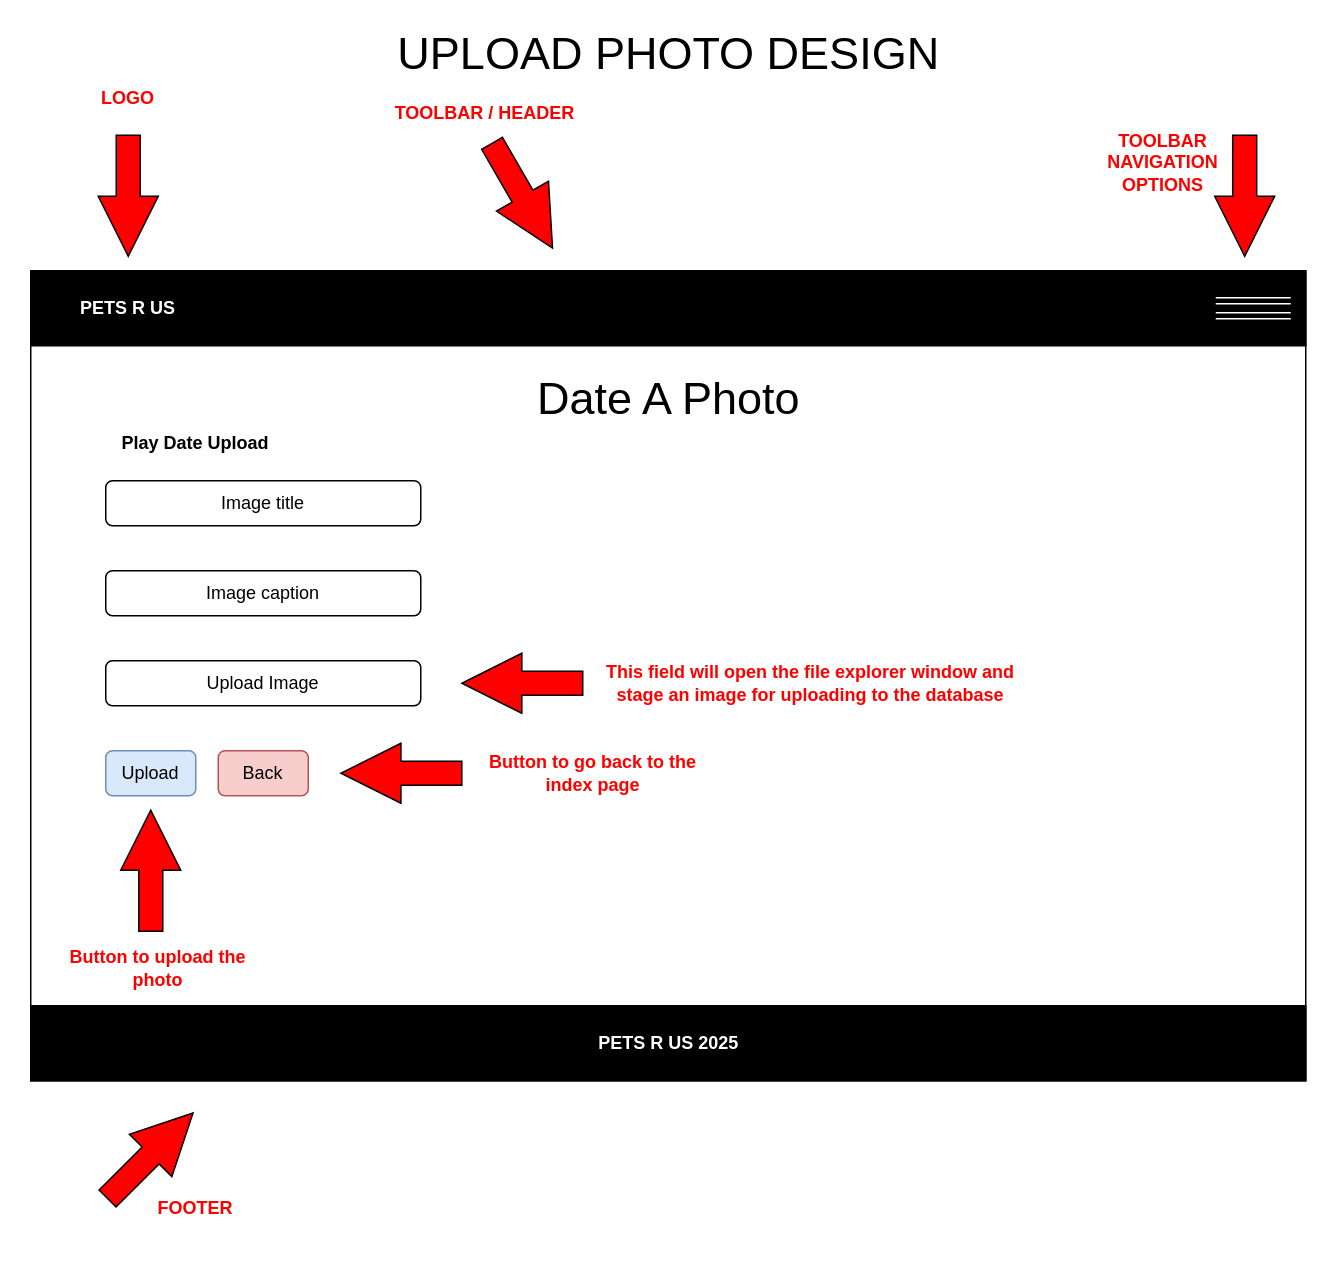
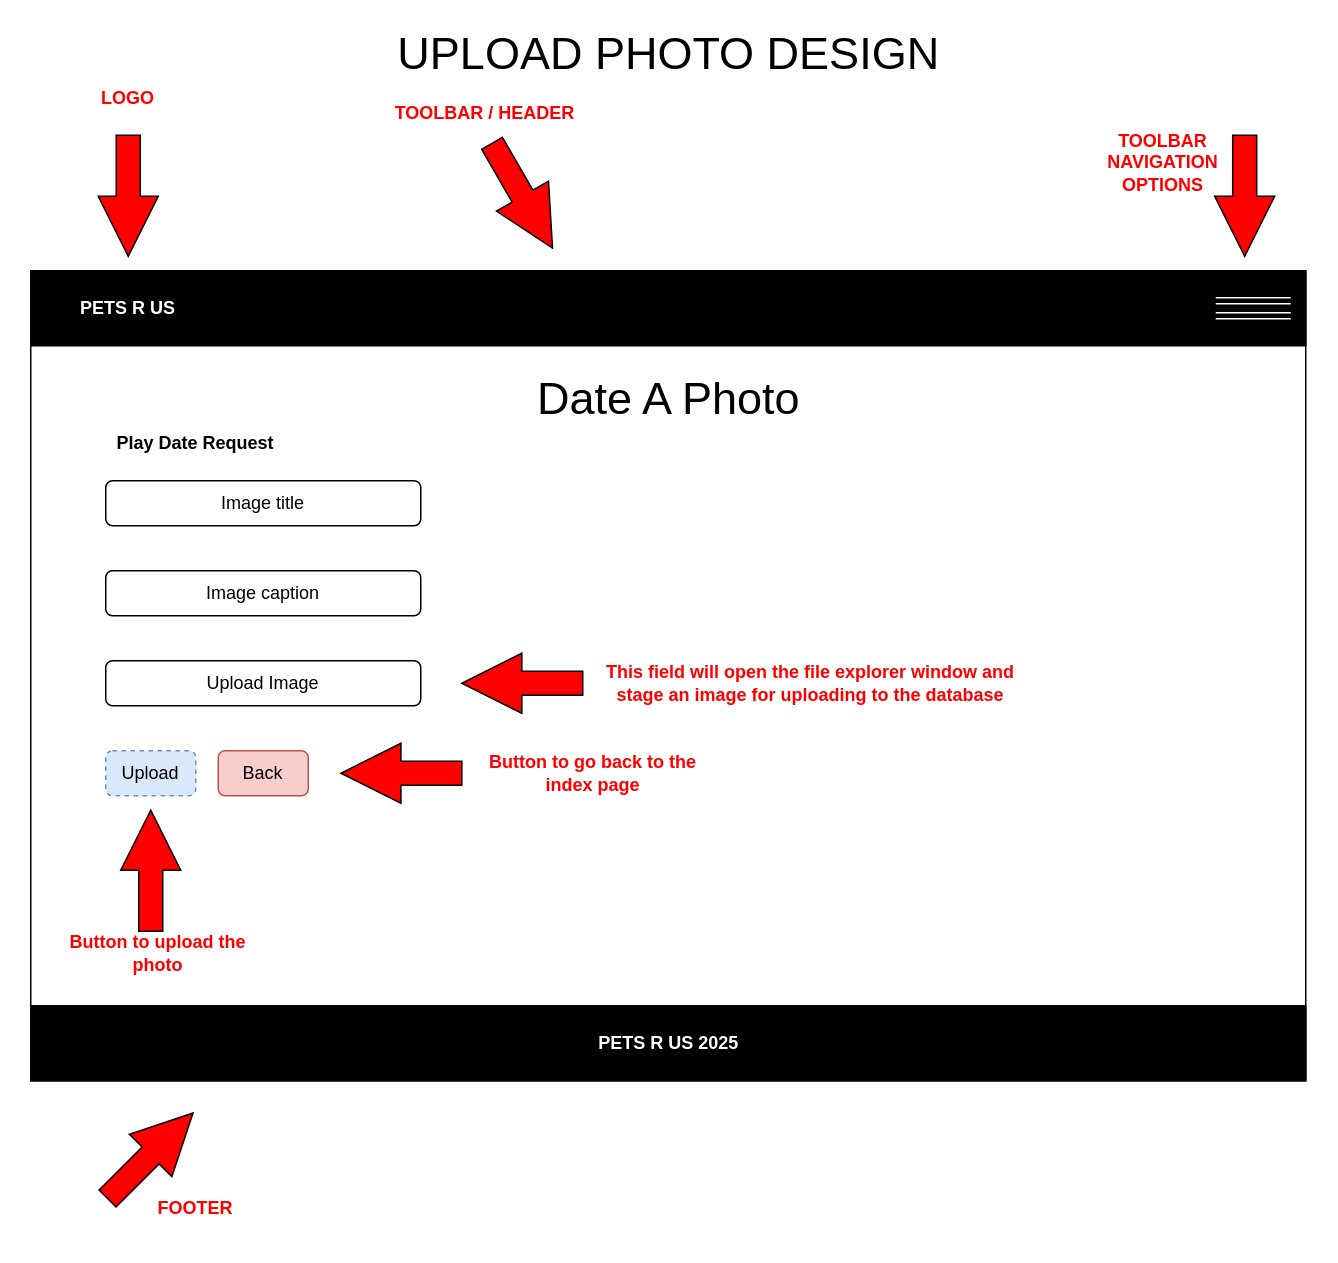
node "Play Date Upload": label "Play Date Upload" -> "Play Date Request"
node "Upload": style solid -> dashed
node "Button to upload the photo": moved (158, 968) -> (158, 953)
